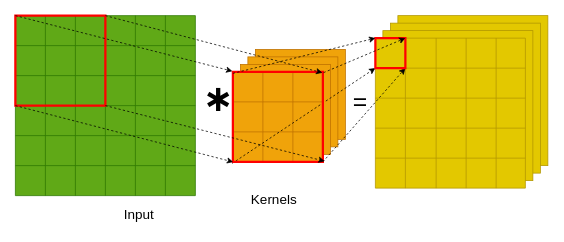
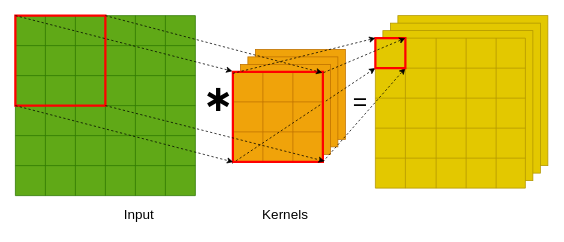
node "Kernels": moved (274, 199) -> (285, 214)
